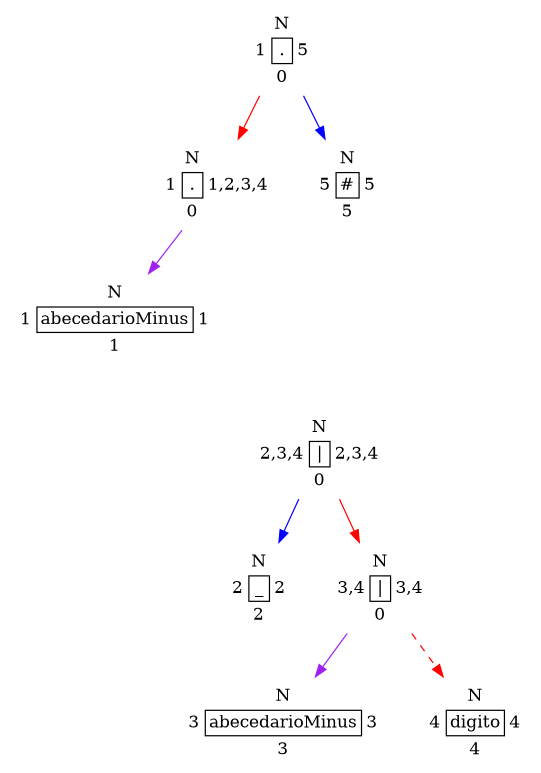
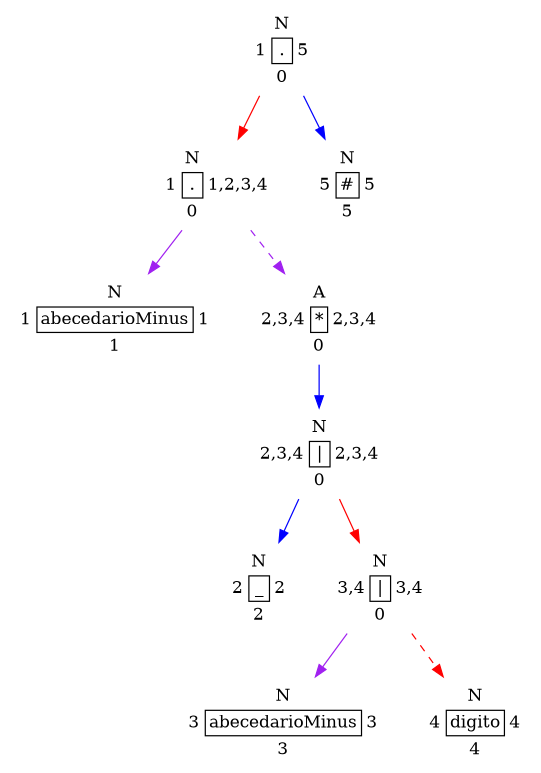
node "A": added
